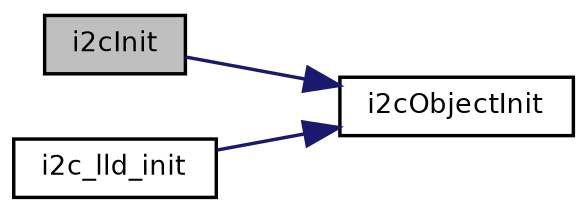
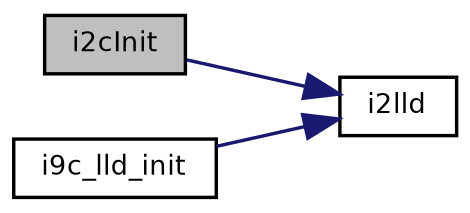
node "i2cObjectInit": label "i2cObjectInit" -> "i2lld"
node "i2c_lld_init": label "i2c_lld_init" -> "i9c_lld_init"
